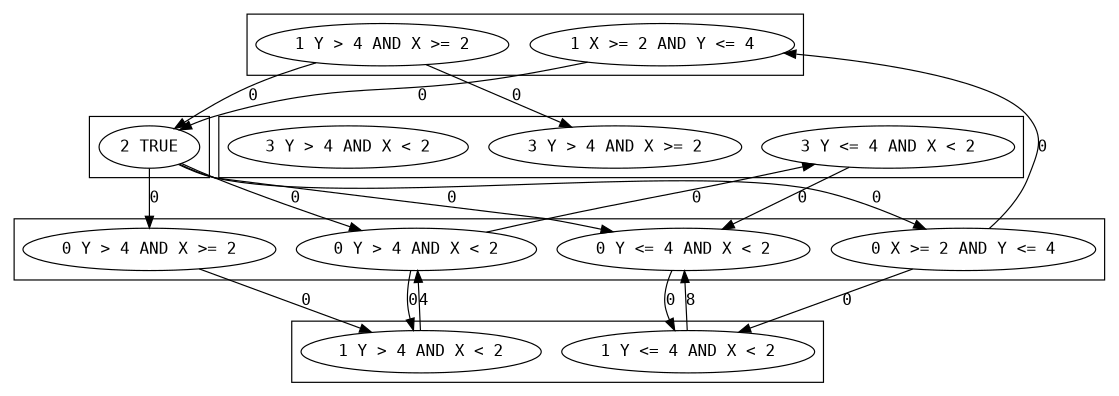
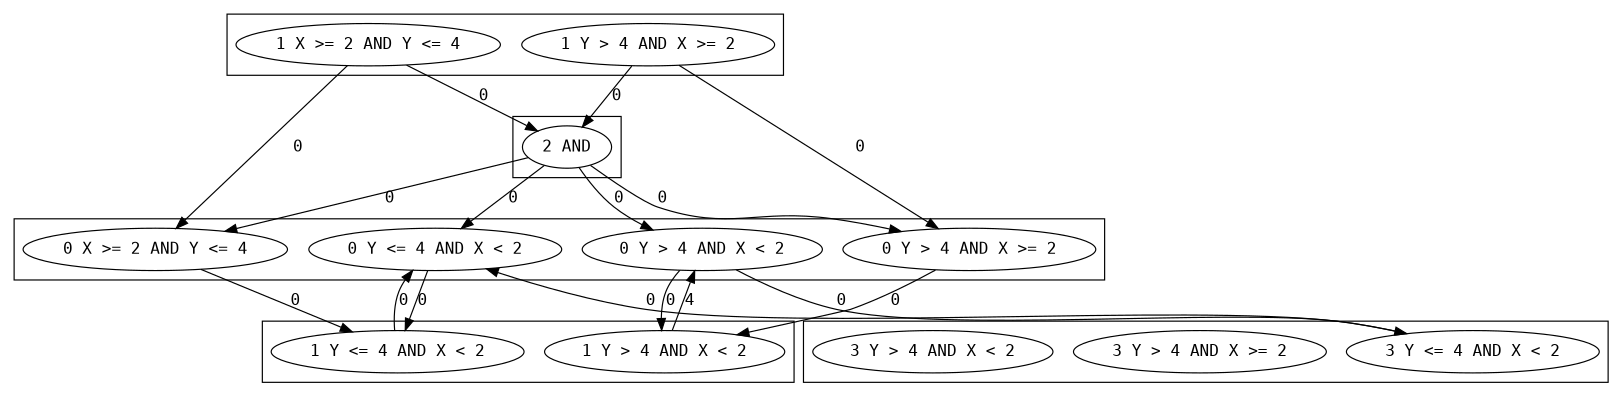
edge "0 X >= 2 AND Y <= 4" -> "1 X >= 2 AND Y <= 4": reversed
edge "1 Y > 4 AND X >= 2" -> "3 Y > 4 AND X >= 2": now "1 Y > 4 AND X >= 2" -> "0 Y > 4 AND X >= 2"
node "2 TRUE": label "2 TRUE" -> "2 AND"
edge "1 Y <= 4 AND X < 2" -> "0 Y <= 4 AND X < 2": label "8" -> "0"
